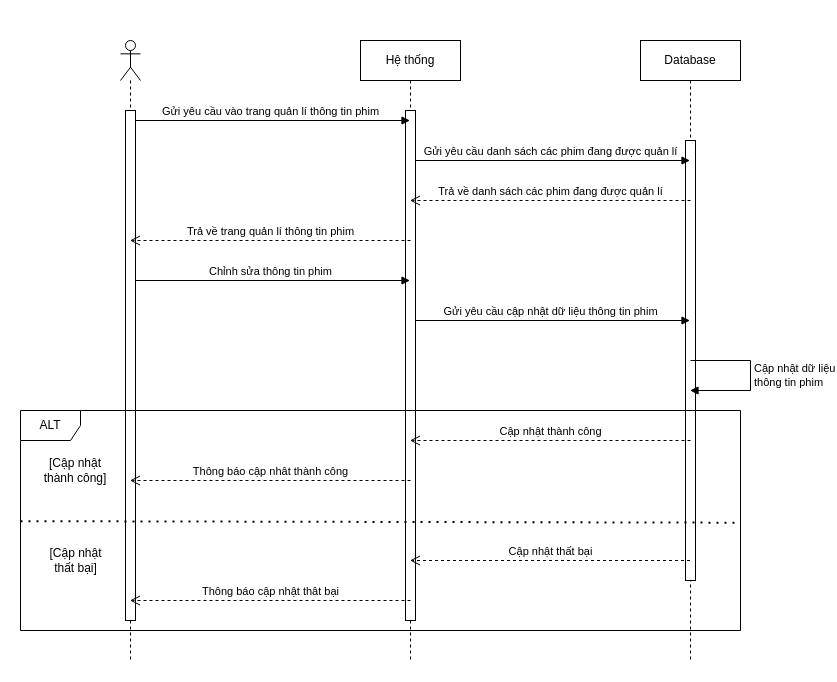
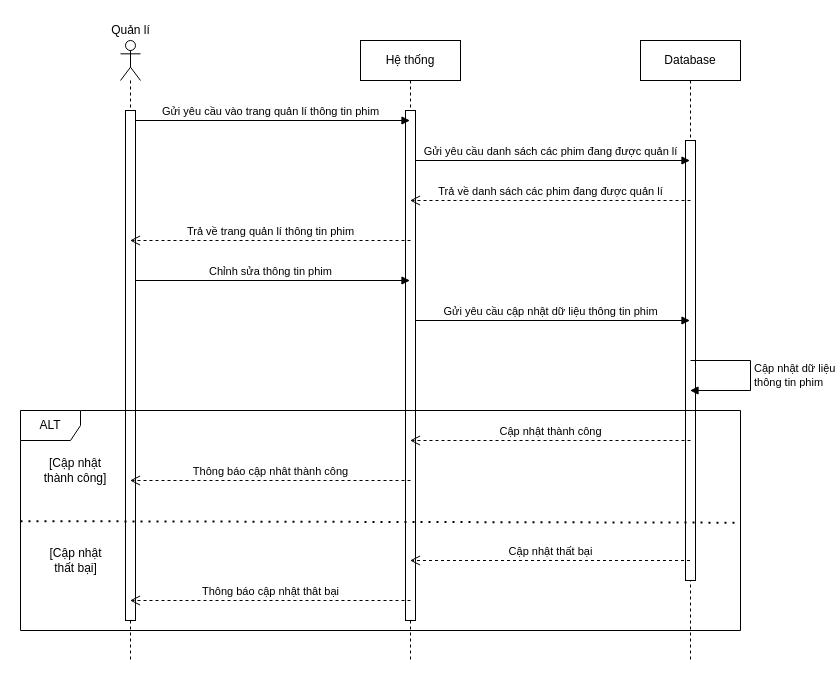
node "Quản lí": added
